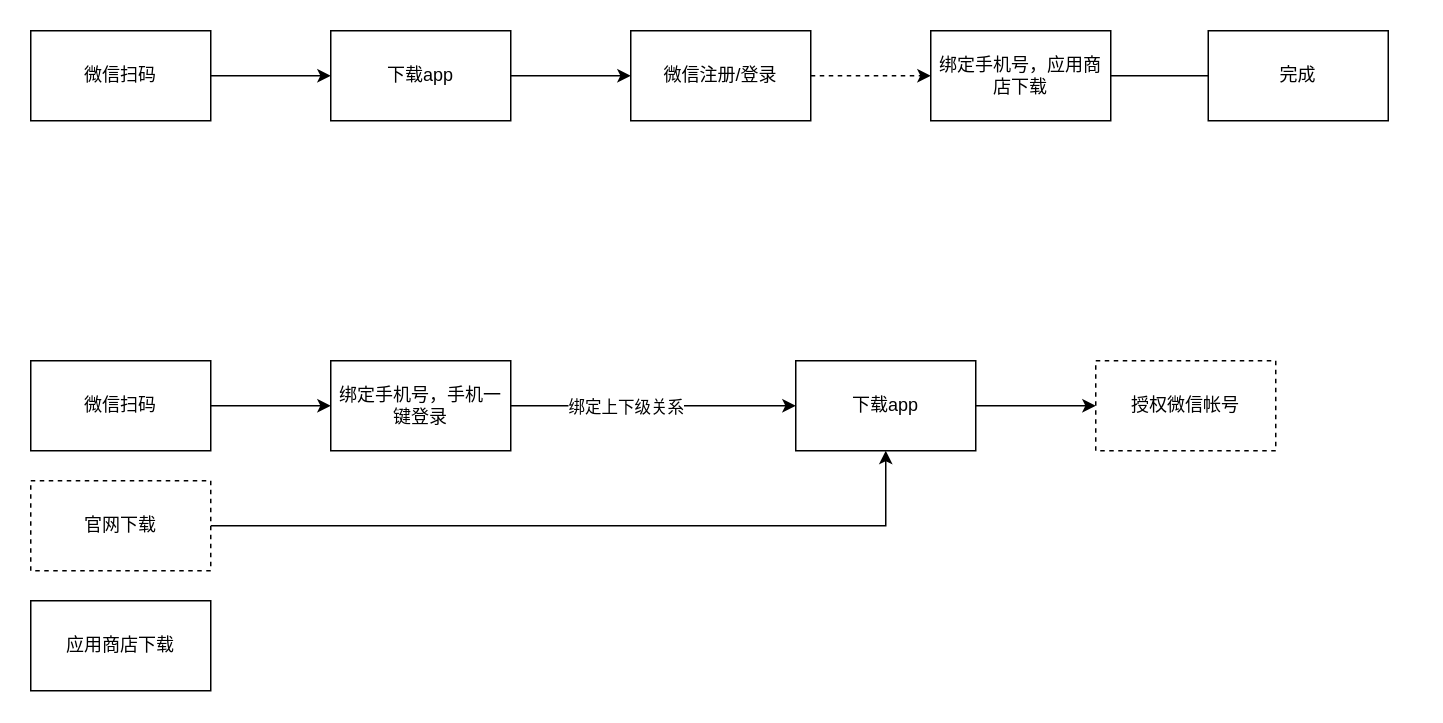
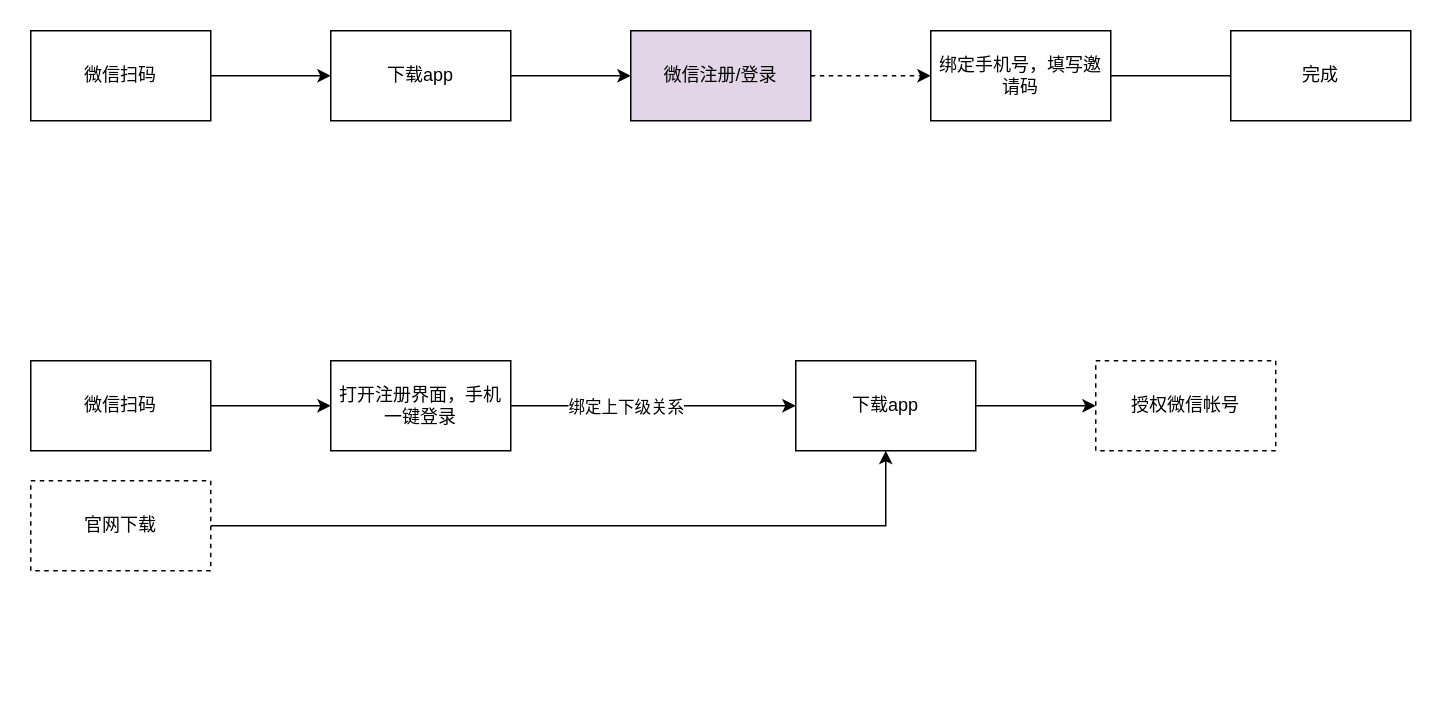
node "微信注册/登录": fillcolor #ffffff -> #e1d5e7
node "绑定手机号，应用商店下载": label "绑定手机号，应用商店下载" -> "绑定手机号，填写邀请码"
node "完成": moved (1298, 76) -> (1321, 76)
node "绑定手机号，手机一键登录": label "绑定手机号，手机一键登录" -> "打开注册界面，手机一键登录"
node "应用商店下载": removed
